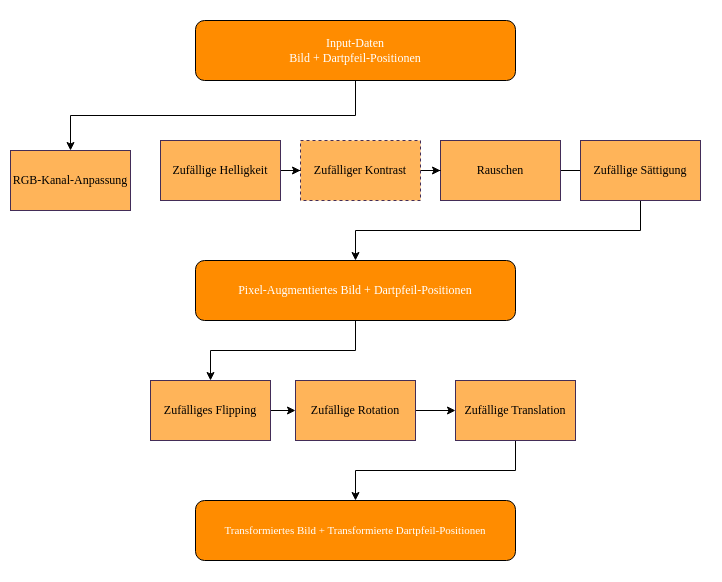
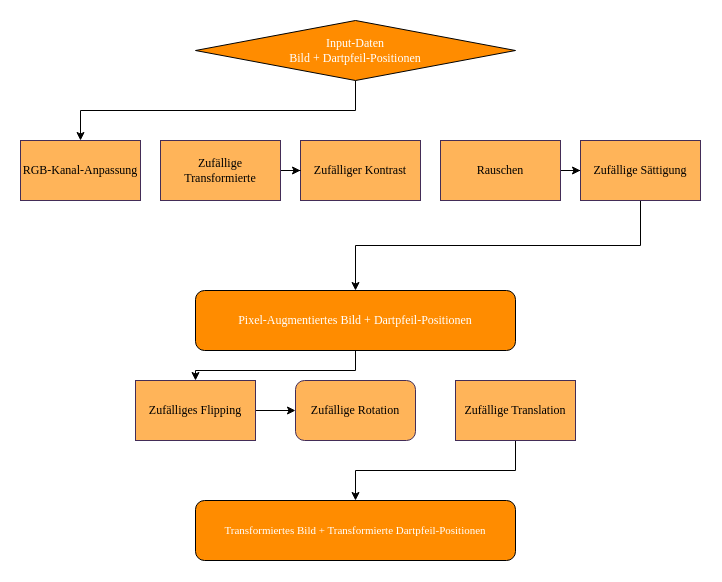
node "Input-Daten Bild + Dartpfeil-Positionen": shape rounded rectangle -> diamond
node "Zufällige Helligkeit": label "Zufällige Helligkeit" -> "Zufällige Transformierte"
node "Zufälliger Kontrast": style dashed -> solid
edge "Zufälliger Kontrast" -> "Rauschen": removed
edge "Rauschen" -- "Zufällige Sättigung": arrowhead none -> classic
node "RGB-Kanal-Anpassung": moved (71, 181) -> (81, 171)
node "Pixel-Augmentiertes Bild + Dartpfeil-Positionen": moved (356, 291) -> (356, 321)
node "Zufälliges Flipping": moved (211, 411) -> (196, 411)
node "Zufällige Rotation": shape rectangle -> rounded rectangle
edge "Zufällige Rotation" -> "Zufällige Translation": removed
